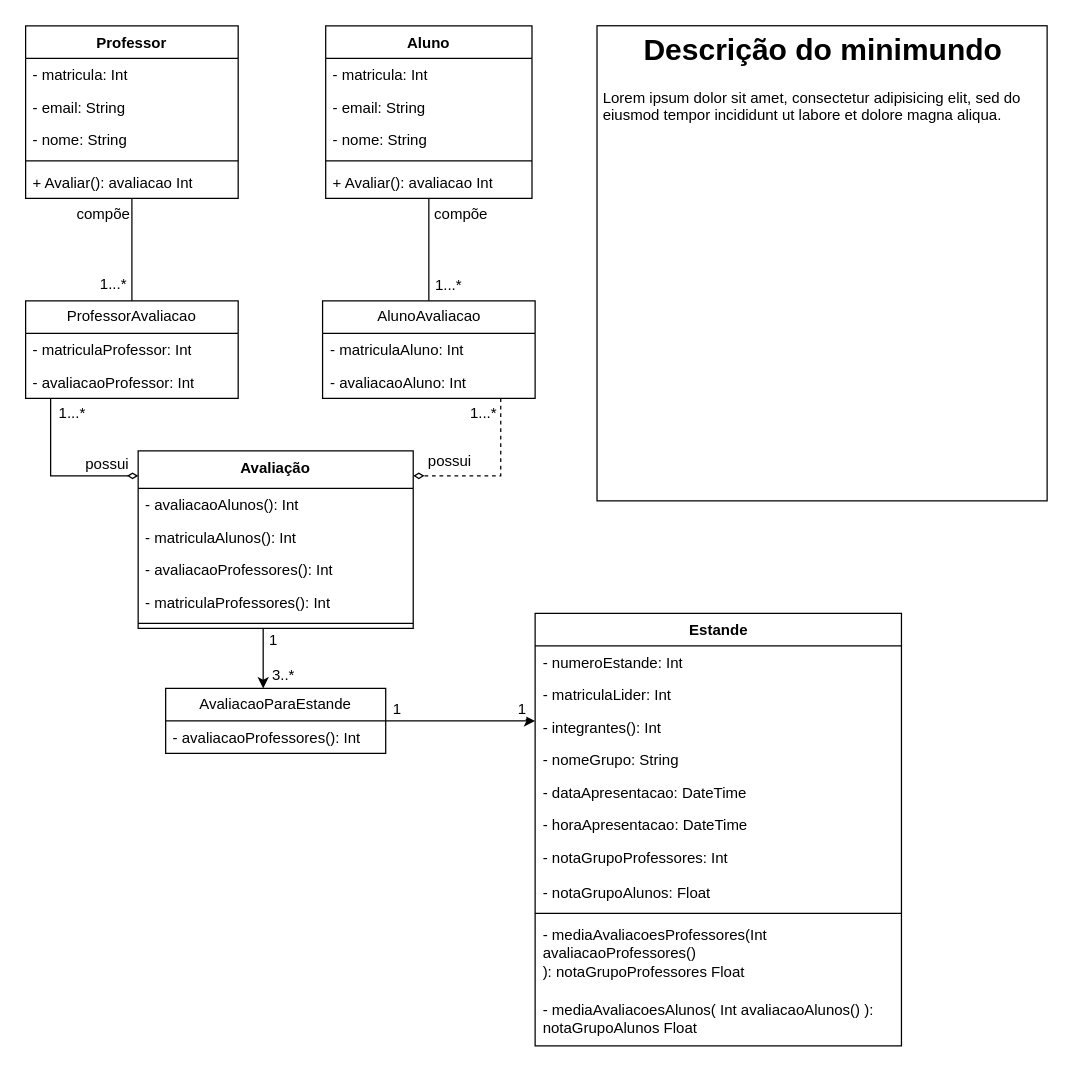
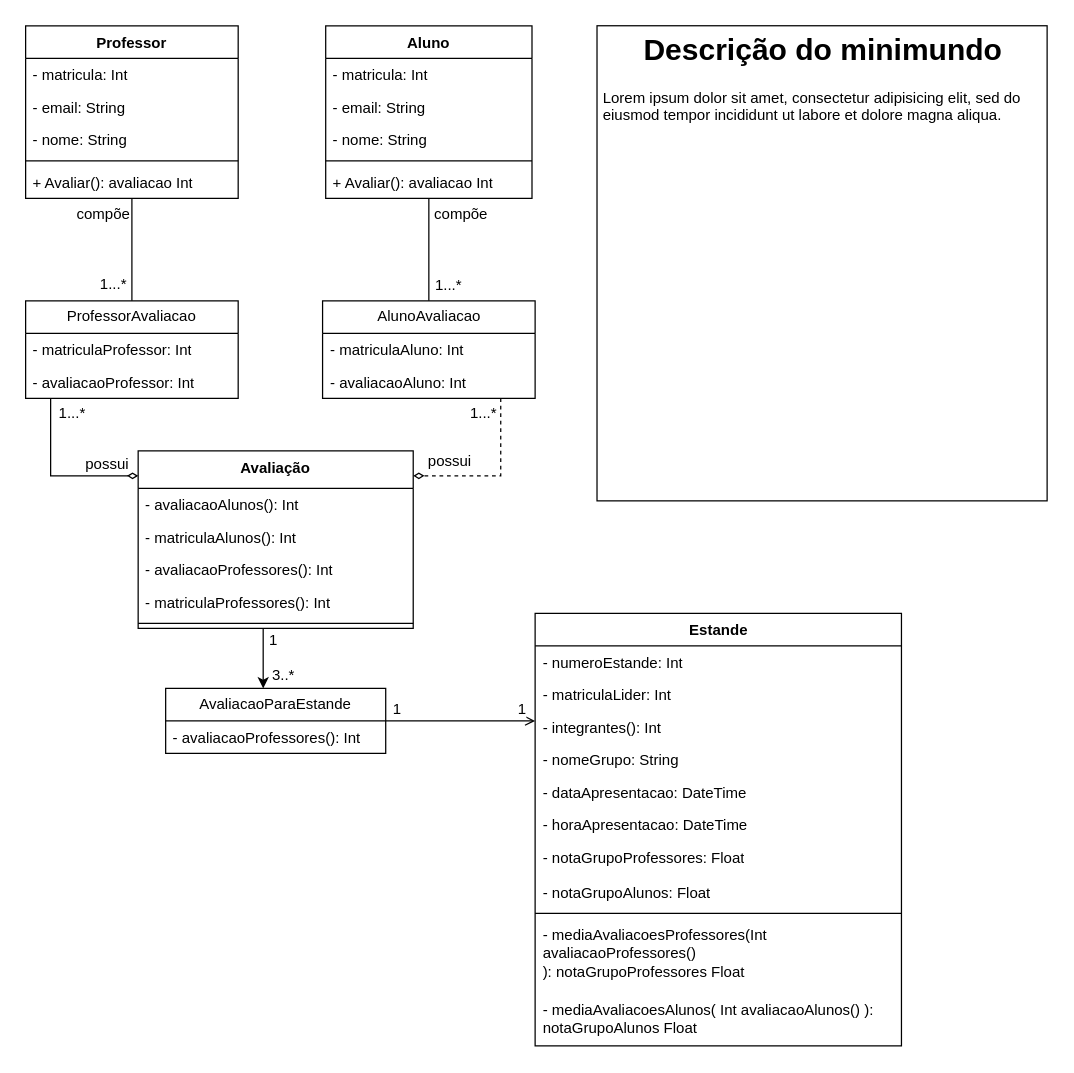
edge "AvaliacaoParaEstande" -> "Estande": arrowhead classic -> open
node "- notaGrupoProfessores: Int": label "- notaGrupoProfessores: Int" -> "- notaGrupoProfessores: Float"
